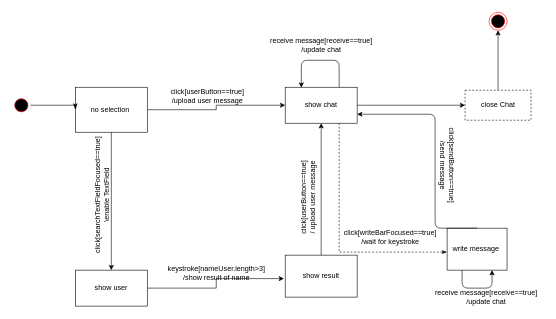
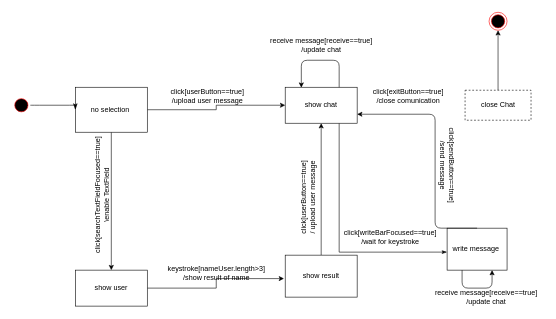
node "click[exitButton==true] /close comunication": added
edge "show chat" -> "close Chat": removed
edge "show chat" -> "write message": style dashed -> solid
